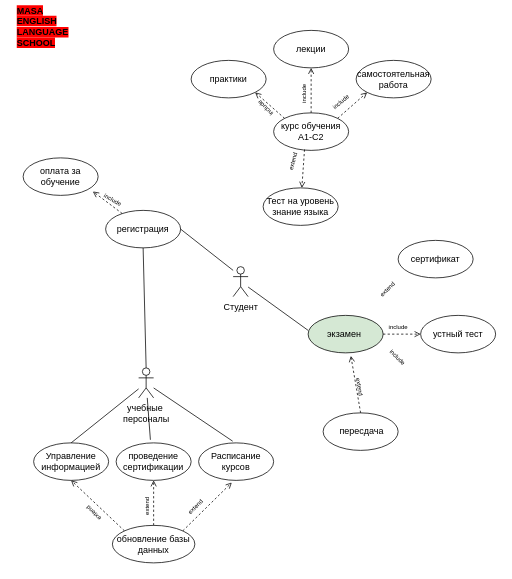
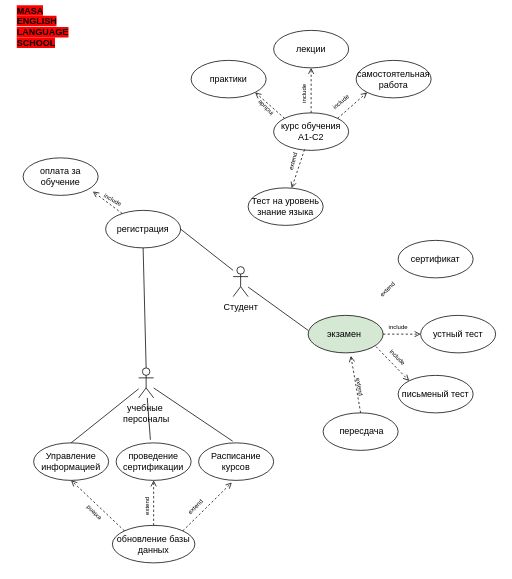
node "Тест на уровень знание языка": moved (300, 207) -> (285, 207)
edge "экзамен" -> "письменый тест": added
node "письменый тест": added
